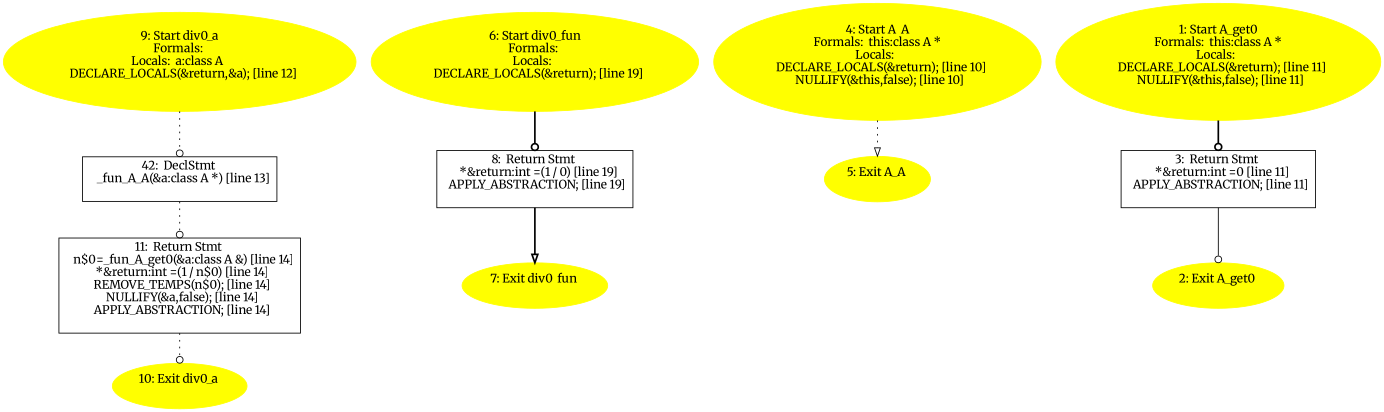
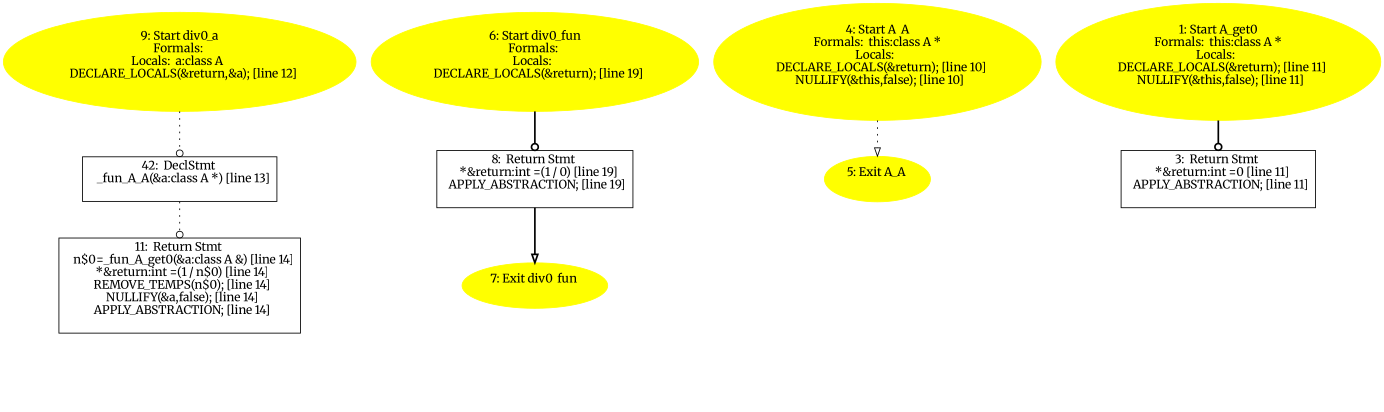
node "2: Exit A_get0": removed
node "10: Exit div0_a": removed
